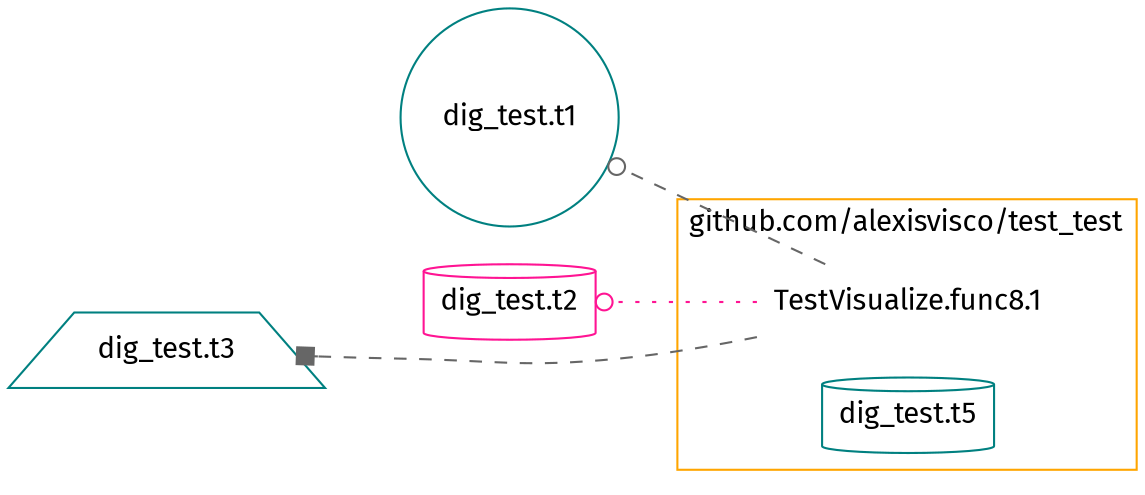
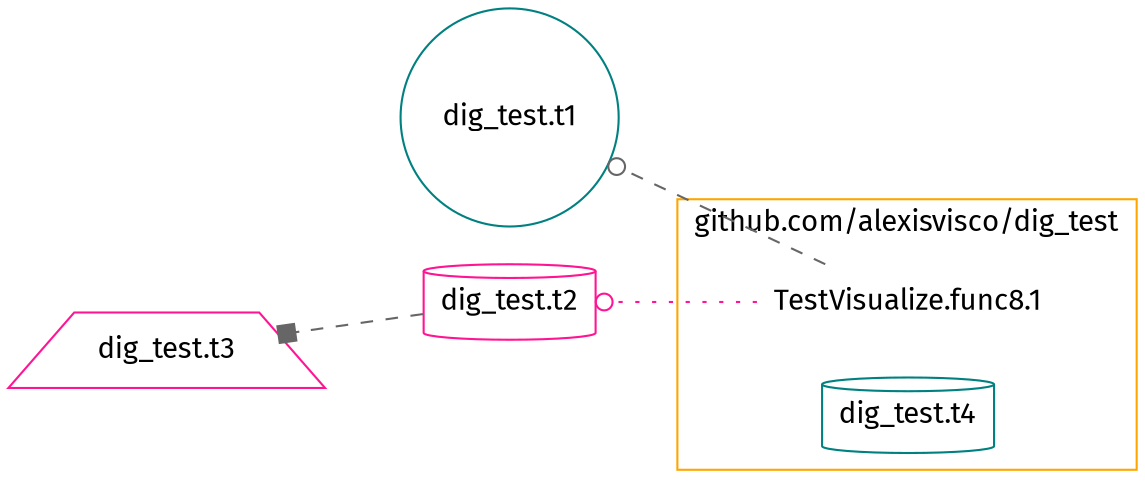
cluster "github.com/alexisvisco/test_test": label "github.com/alexisvisco/test_test" -> "github.com/alexisvisco/dig_test"
node "dig_test.t3": color teal -> deeppink
edge "TestVisualize.func8.1" -> "dig_test.t3": now "dig_test.t2" -> "dig_test.t3"
node "dig_test.t5": label "dig_test.t5" -> "dig_test.t4"
